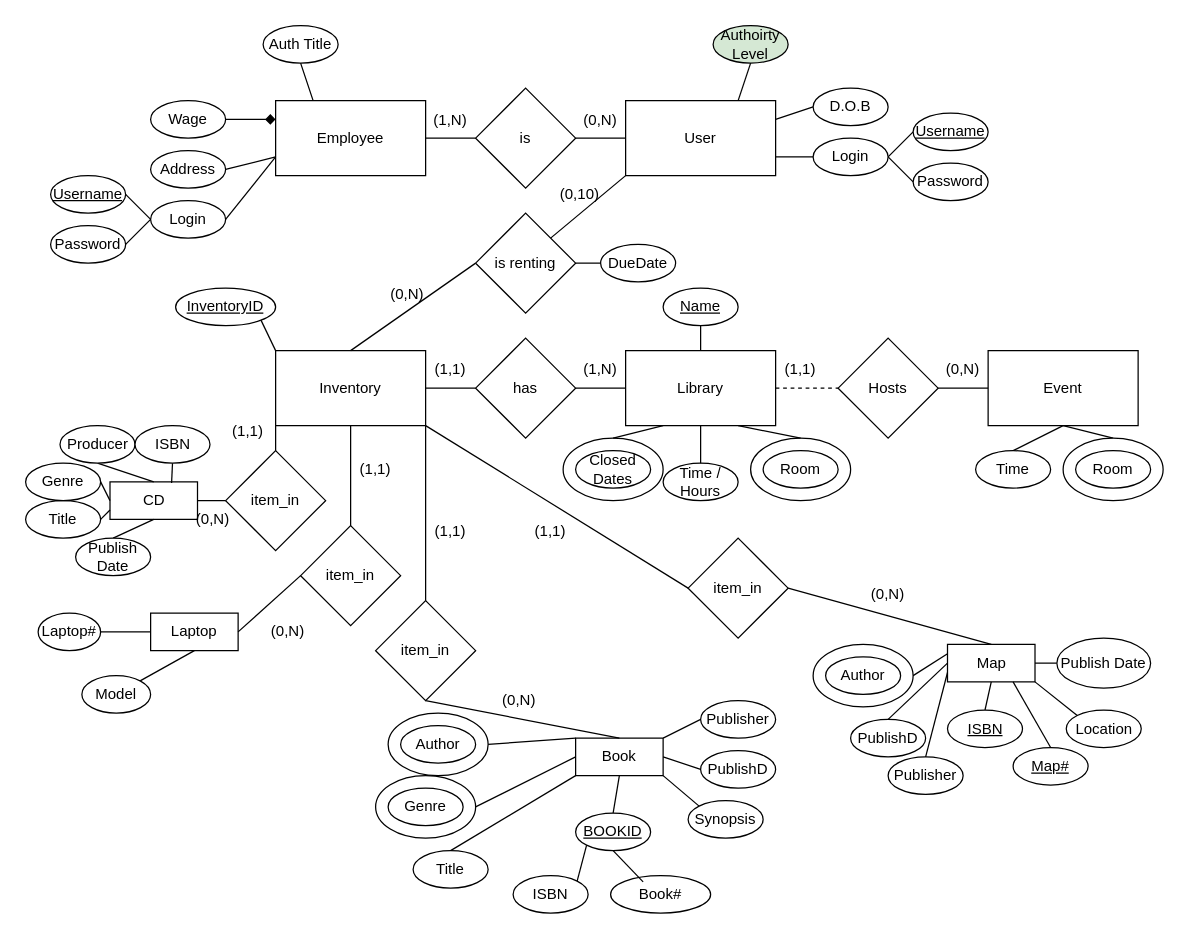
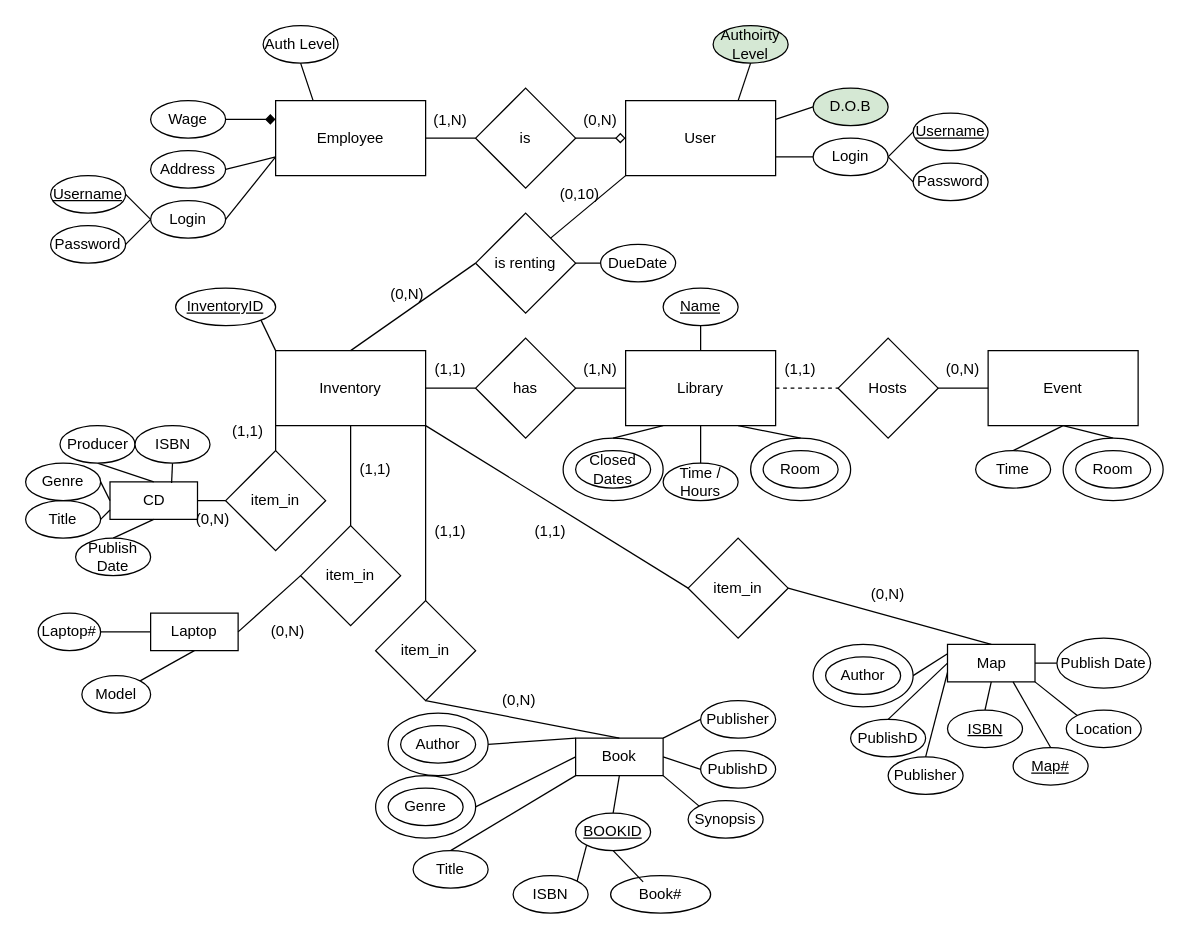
node "Auth Title": label "Auth Title" -> "Auth Level"
node "D.O.B": fillcolor #ffffff -> #d5e8d4
edge "is" -- "User": arrowhead none -> diamond
